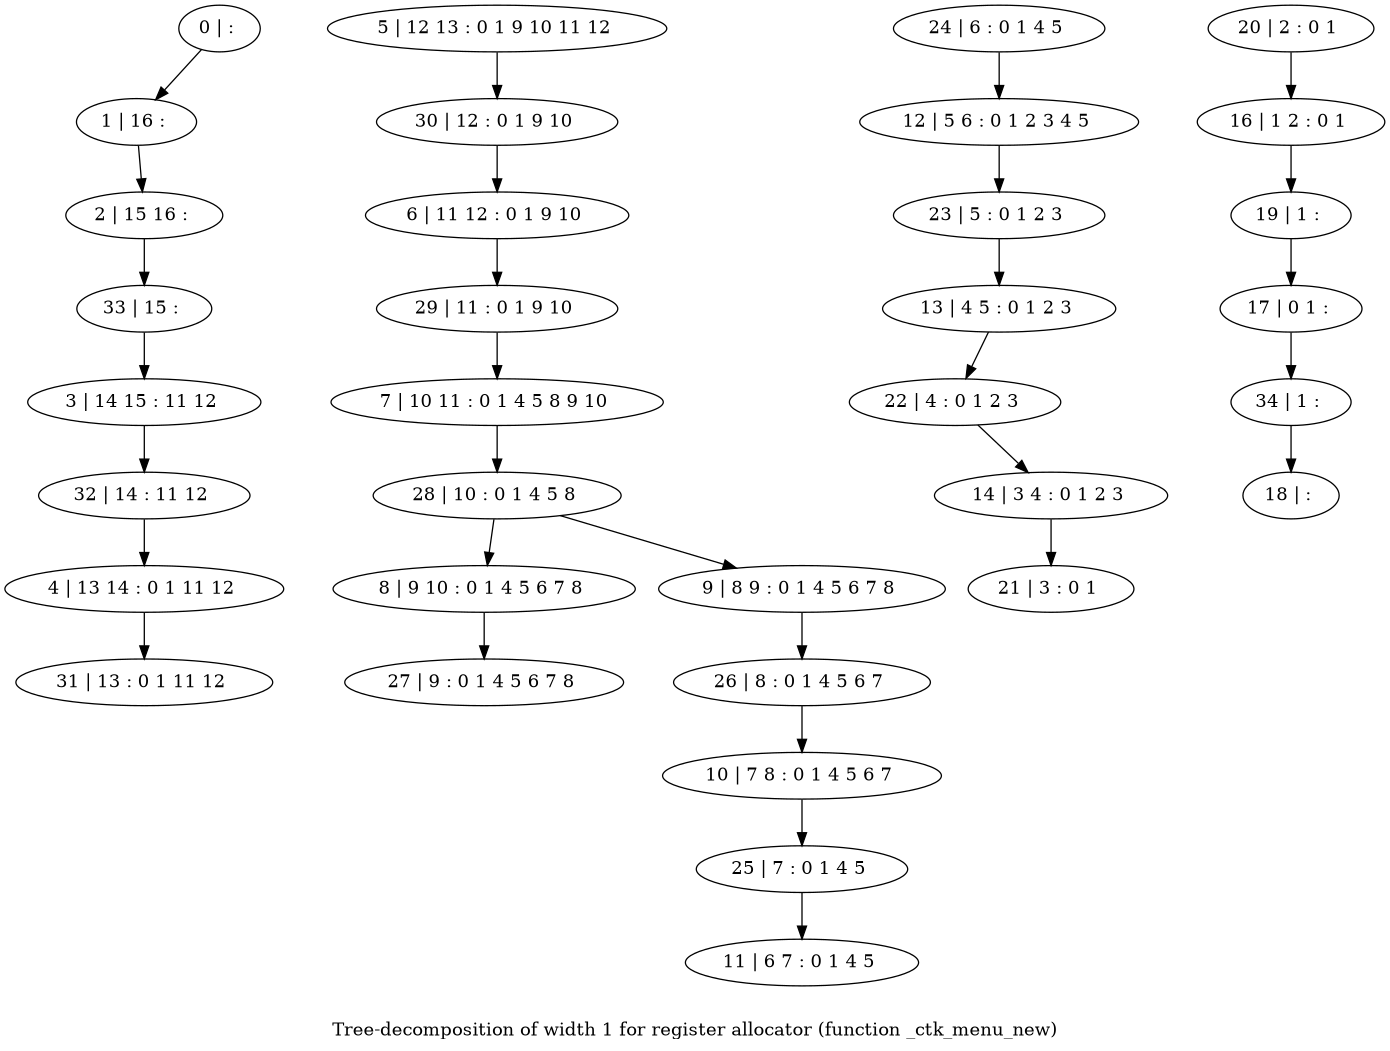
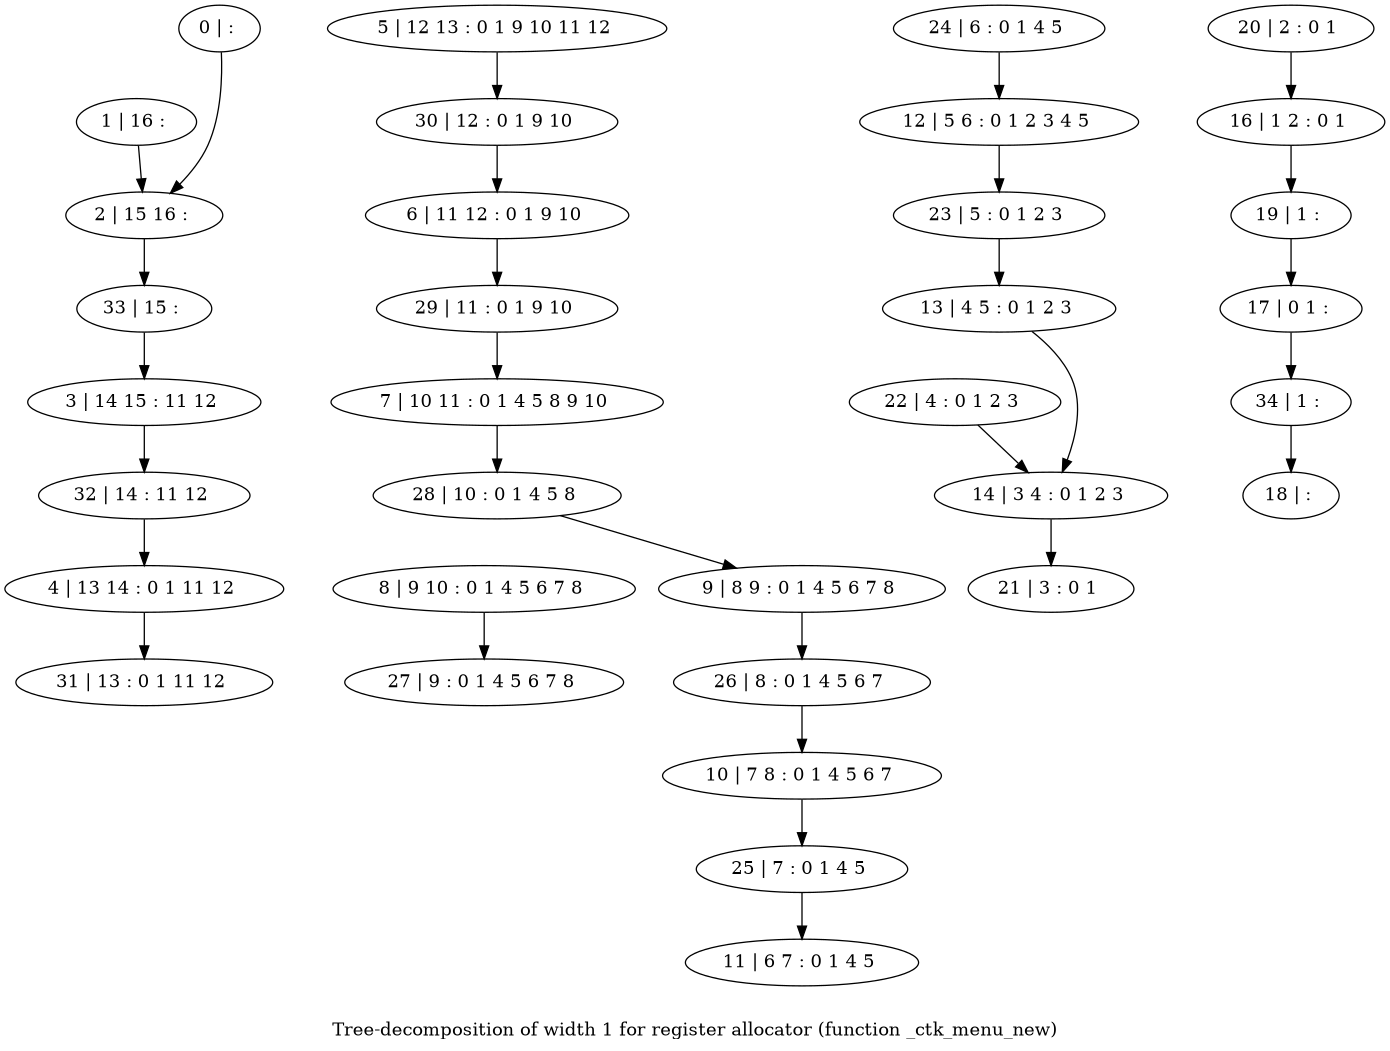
edge "0 | :" -> "1 | 16 :": now "0 | :" -> "2 | 15 16 :"
edge "13 | 4 5 : 0 1 2 3" -> "22 | 4 : 0 1 2 3": now "13 | 4 5 : 0 1 2 3" -> "14 | 3 4 : 0 1 2 3"
edge "28 | 10 : 0 1 4 5 8" -> "8 | 9 10 : 0 1 4 5 6 7 8": removed
